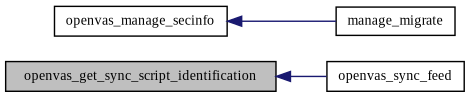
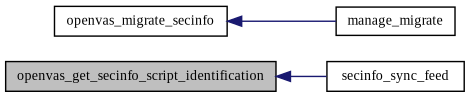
node "openvas_manage_secinfo": label "openvas_manage_secinfo" -> "openvas_migrate_secinfo"
node "openvas_get_sync_script_identification": label "openvas_get_sync_script_identification" -> "openvas_get_secinfo_script_identification"
node "openvas_sync_feed": label "openvas_sync_feed" -> "secinfo_sync_feed"
